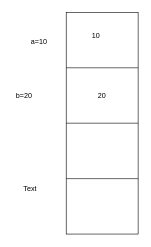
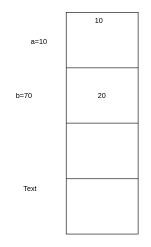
node "10": moved (96, 36) -> (99, 21)
node "b=20": label "b=20" -> "b=70"
